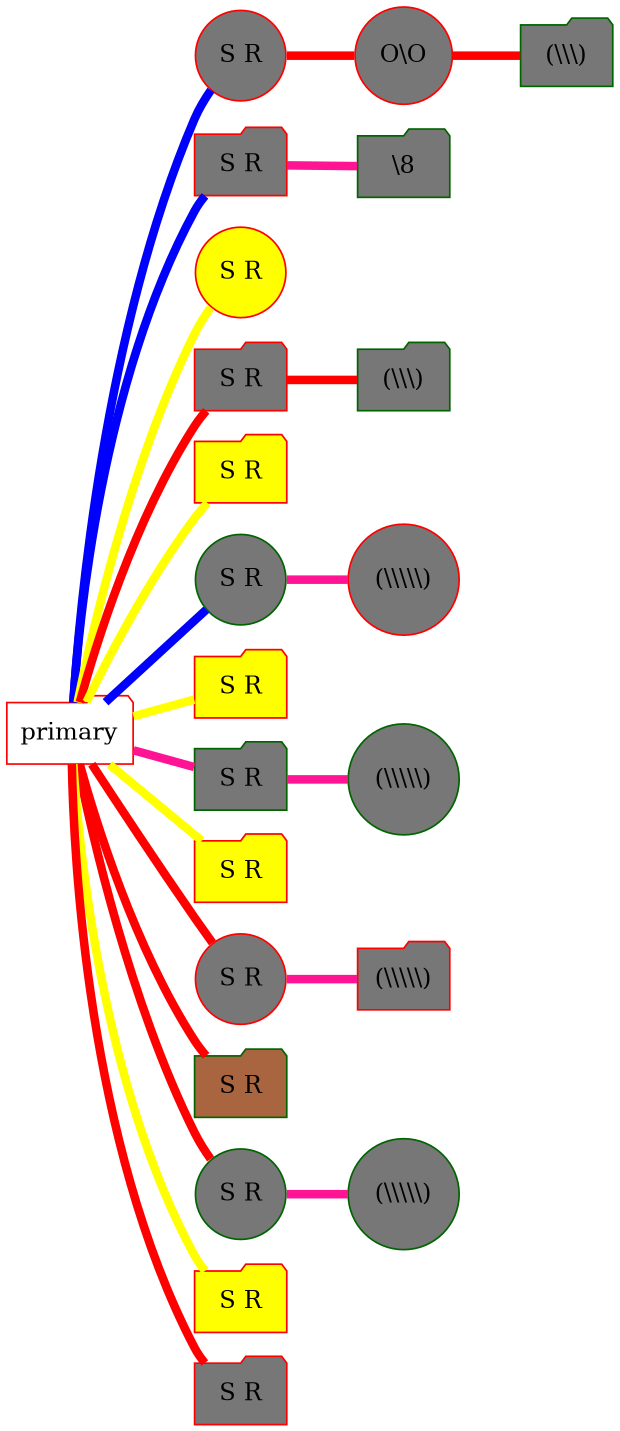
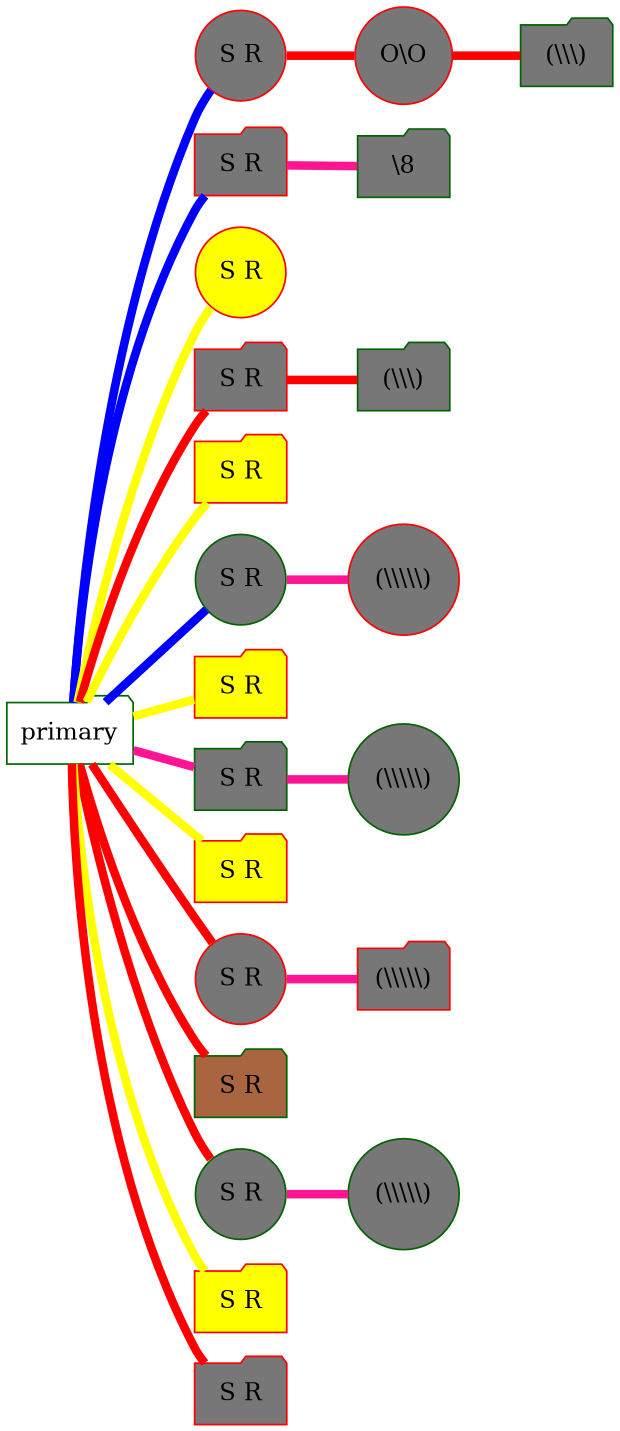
node "primary": color red -> darkgreen
